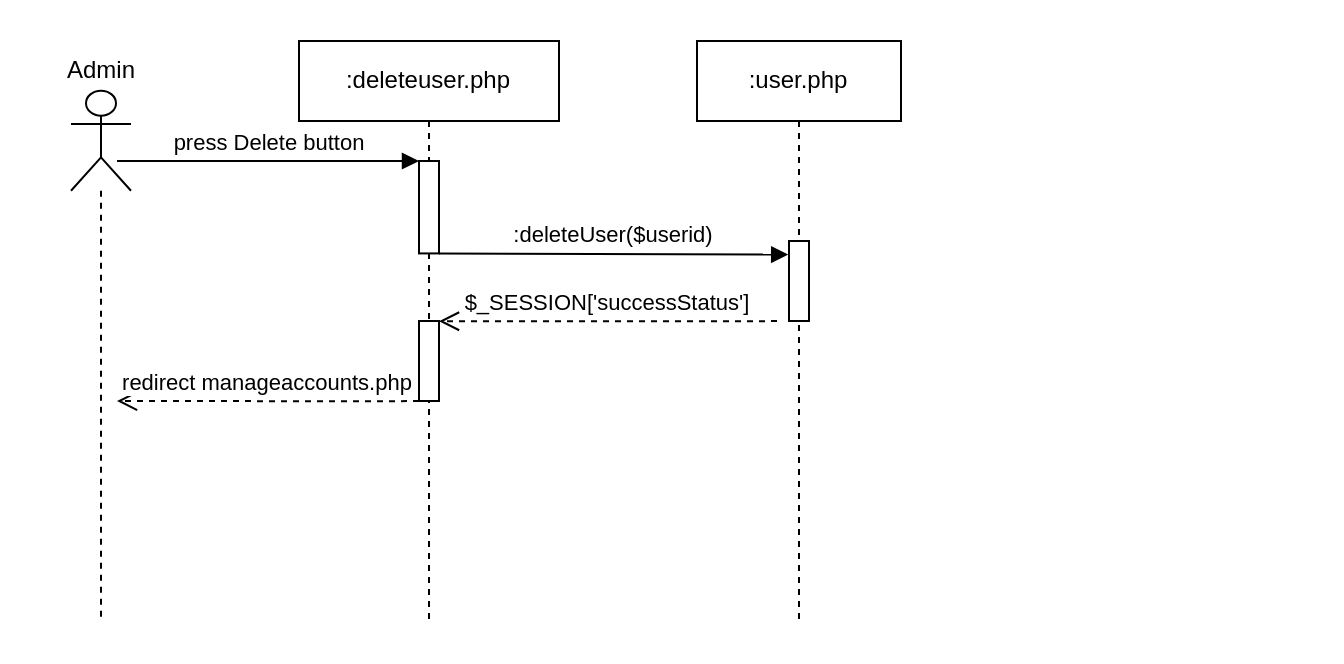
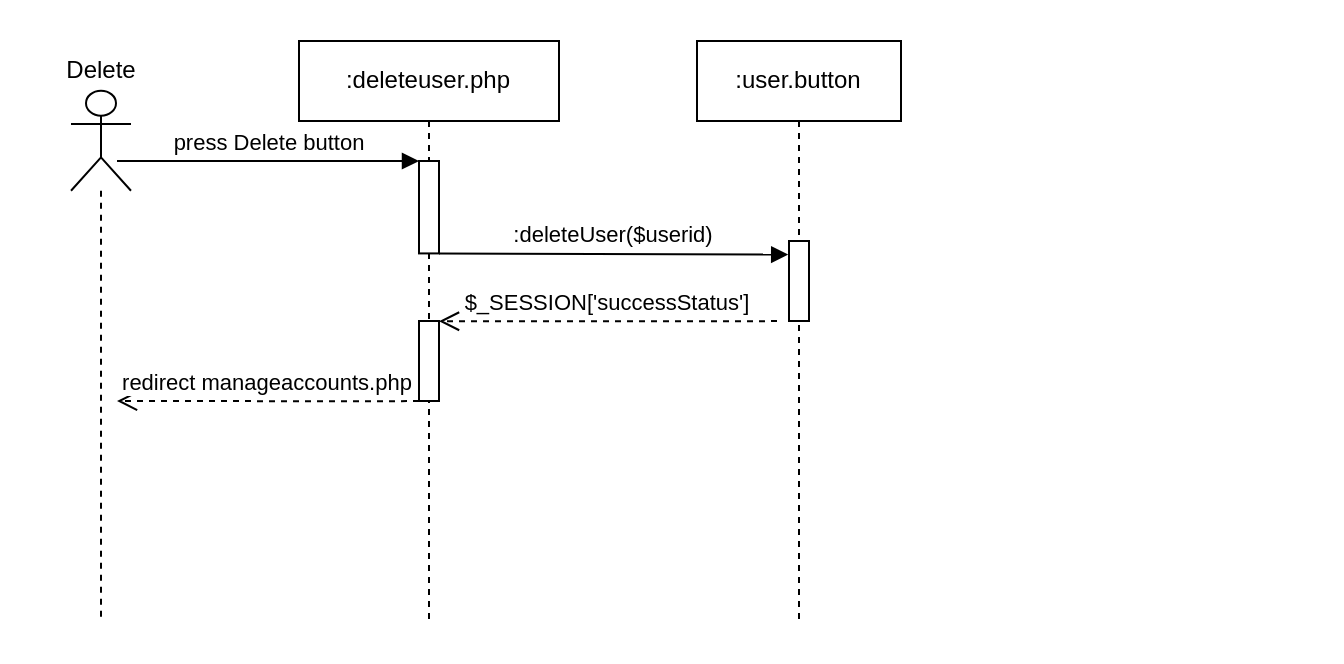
node "Admin": label "Admin" -> "Delete"
node ":user.php": label ":user.php" -> ":user.button"
